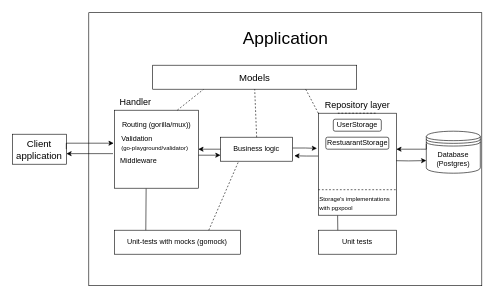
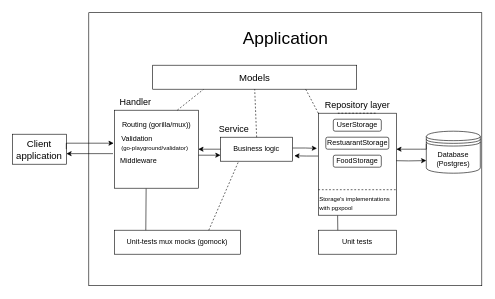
node "Service": added
node "FoodStorage": added
node "Unit-tests with mocks (gomock)": label "Unit-tests with mocks (gomock)" -> "Unit-tests mux mocks (gomock)"
